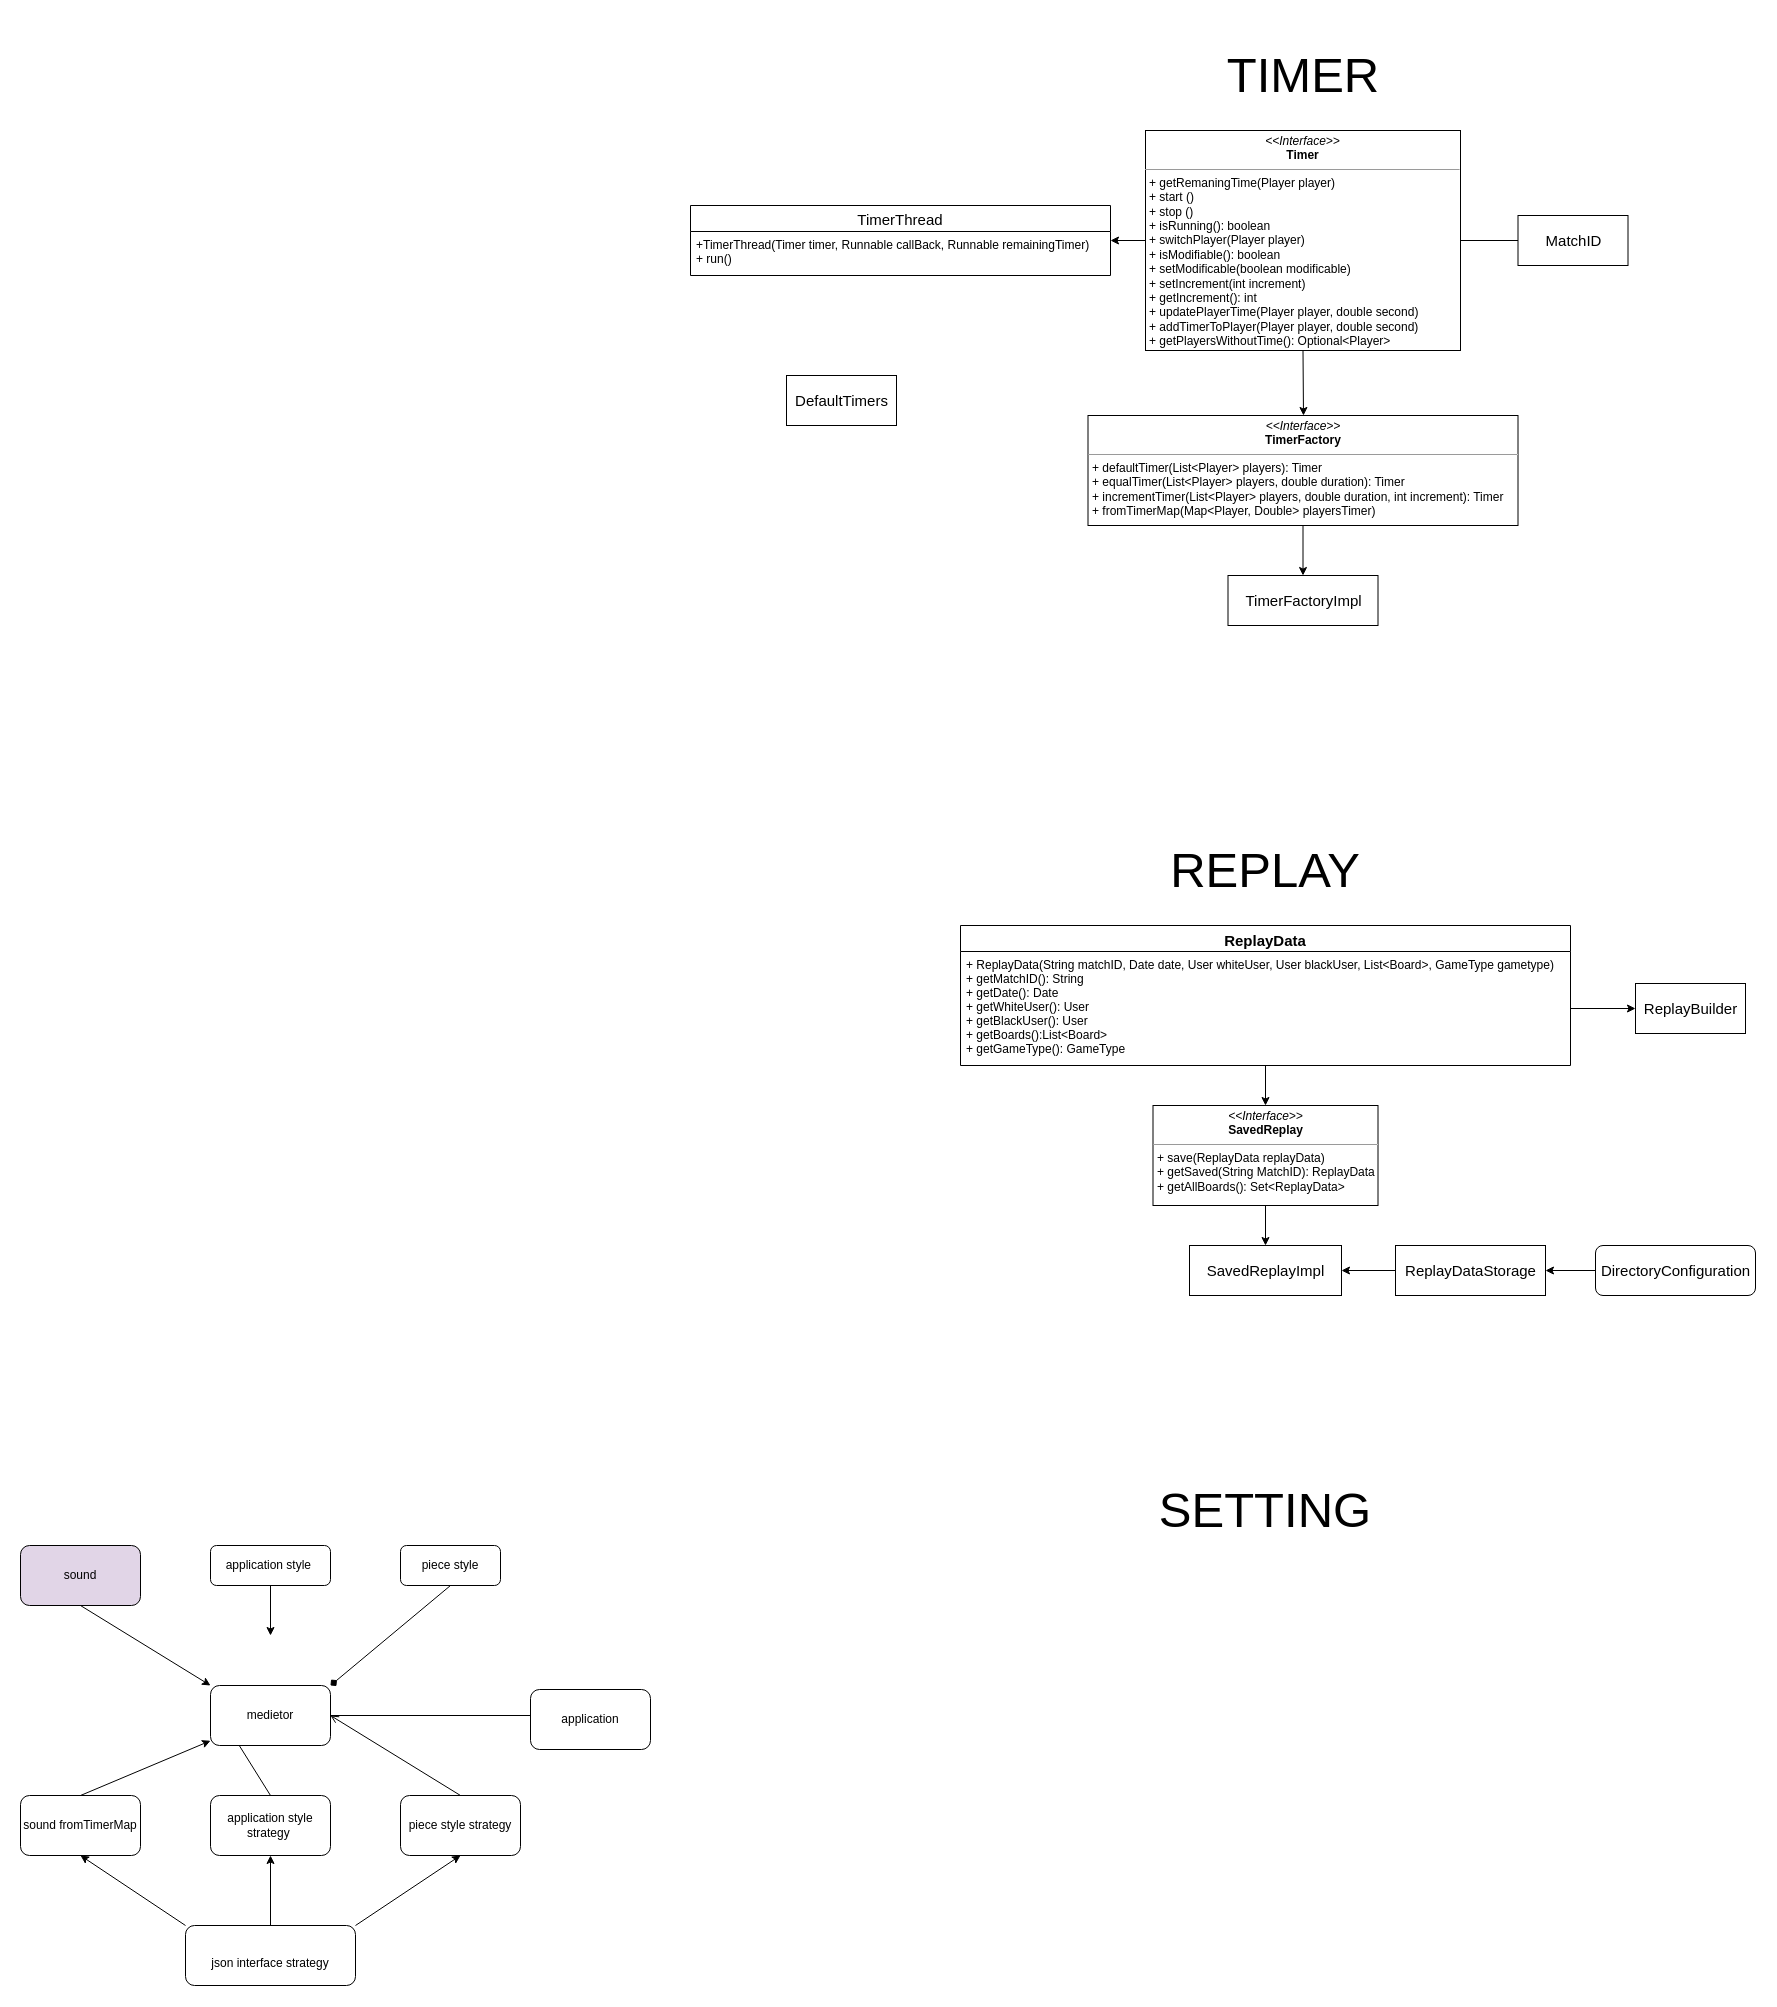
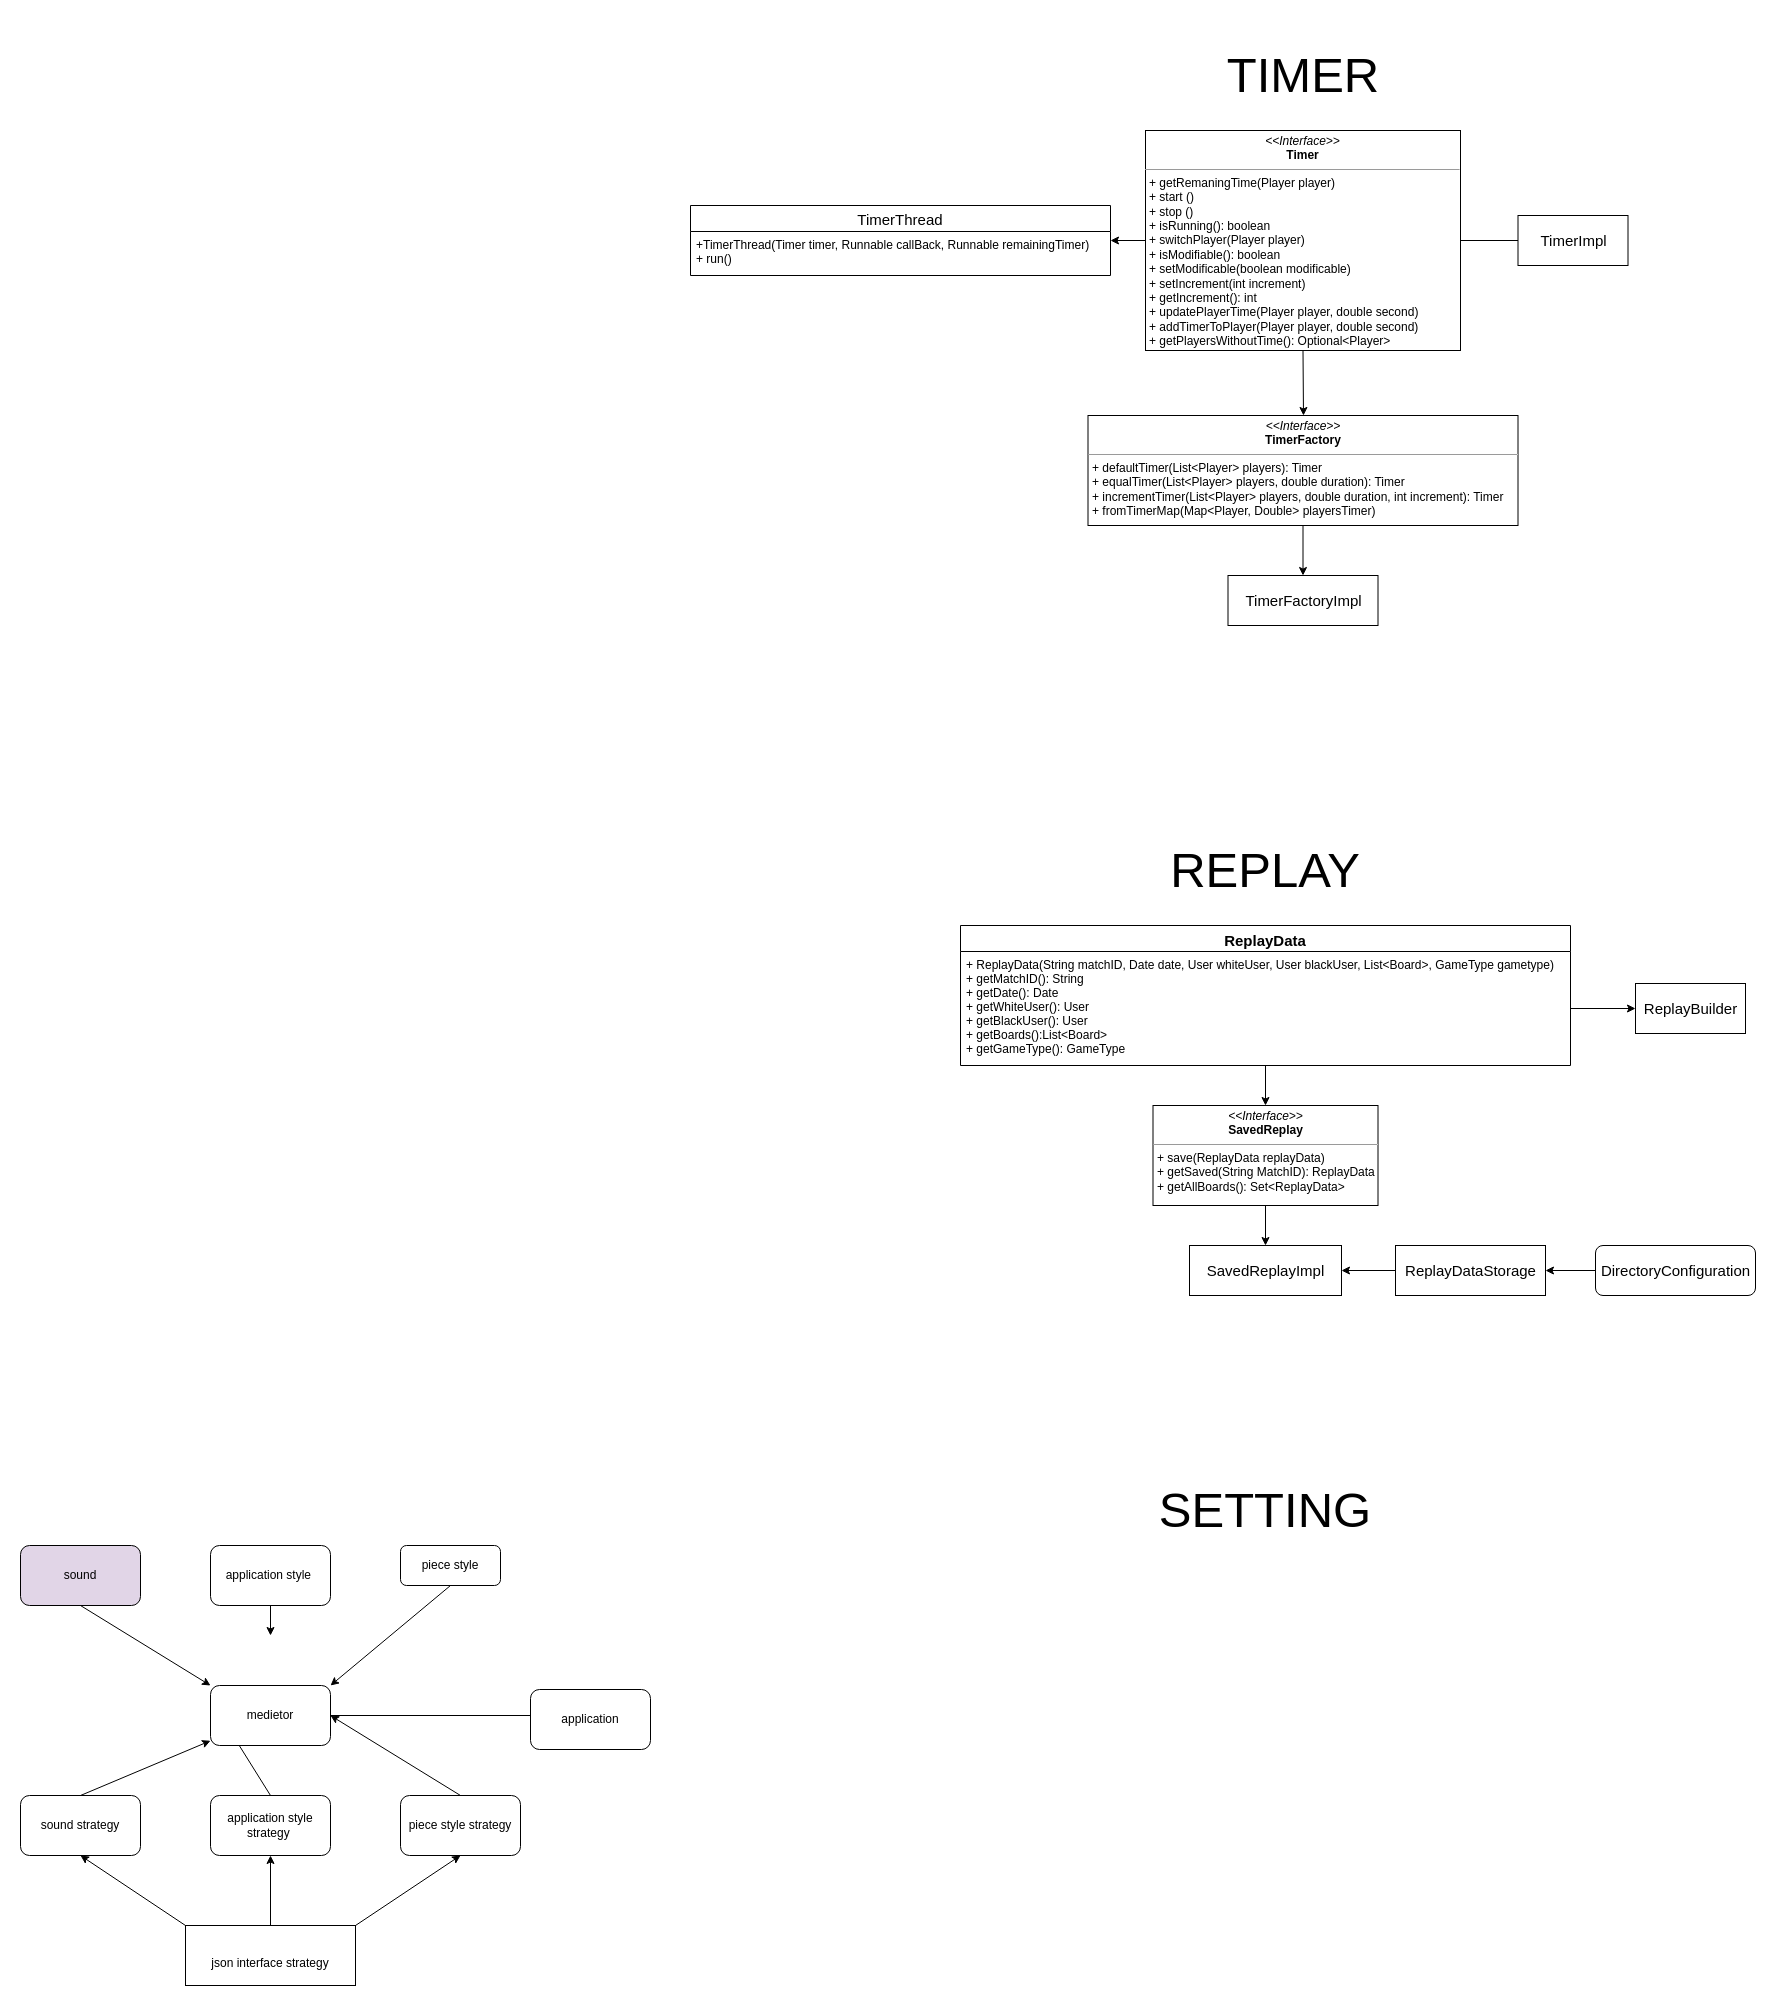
node "MatchID": label "MatchID" -> "TimerImpl"
node "DefaultTimers": removed
node "application style": size 120x40 -> 120x60
edge "piece style" -> "medietor": arrowhead diamond -> classic
edge "piece style strategy" -> "medietor": arrowhead open -> classic
node "sound fromTimerMap": label "sound fromTimerMap" -> "sound strategy"
node "json interface strategy": shape rounded rectangle -> rectangle
